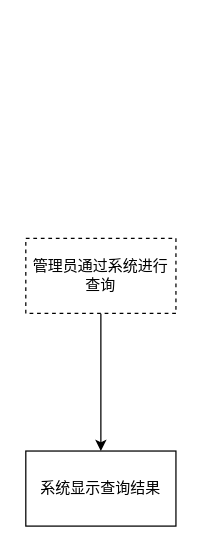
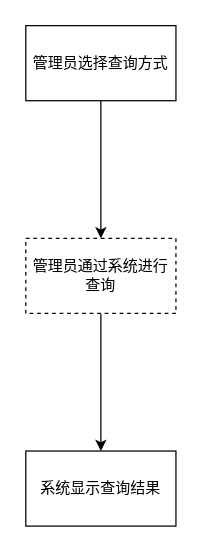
node "管理员选择查询方式": added
edge "管理员选择查询方式" -> "管理员通过系统进行查询": added
